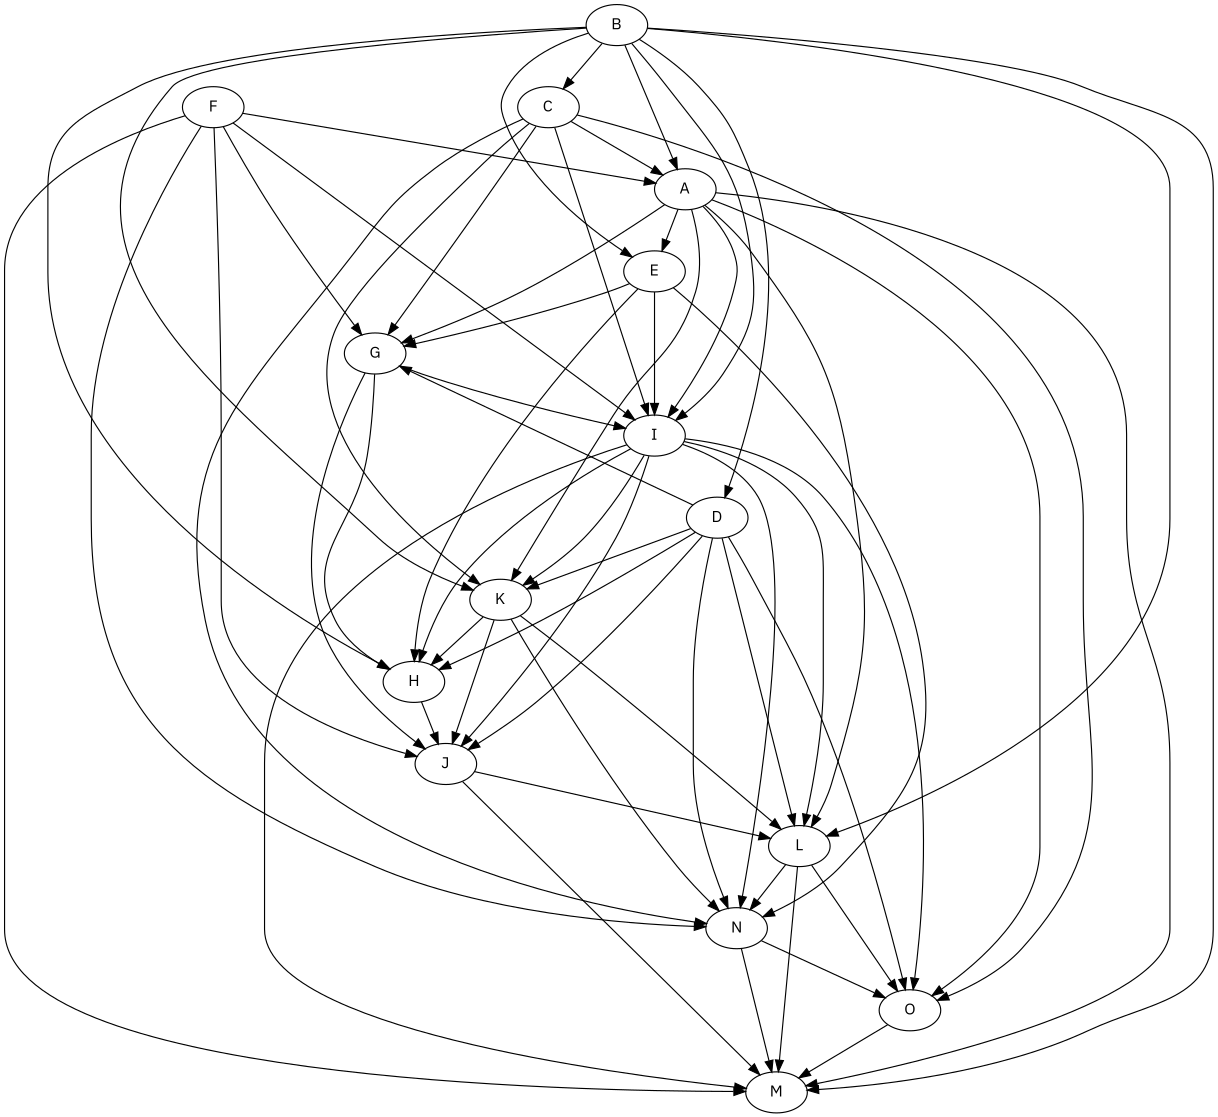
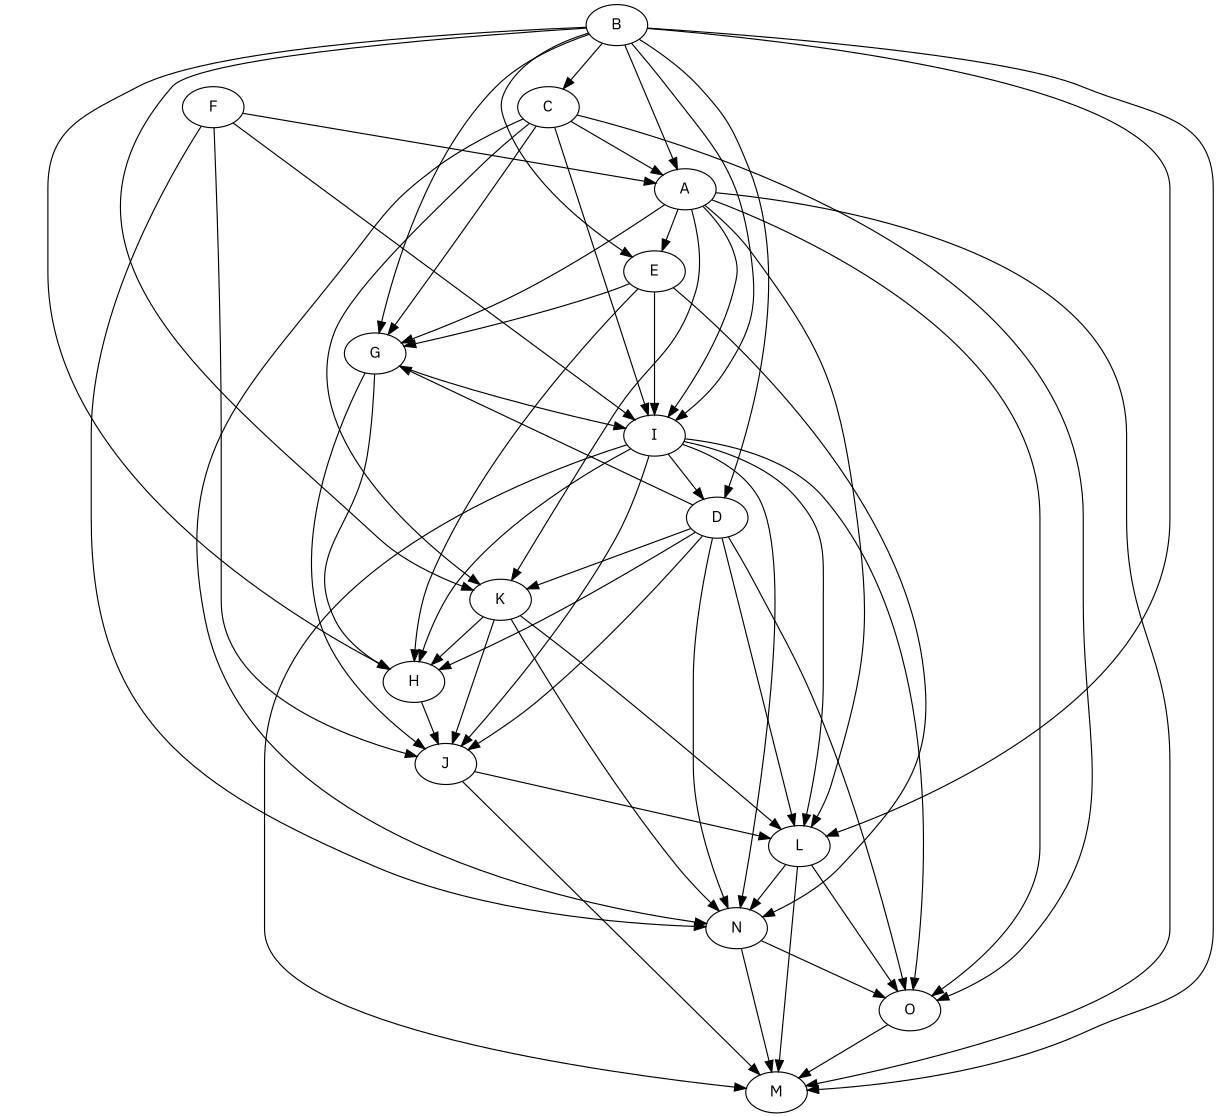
edge "F" -> "G": now "B" -> "G"
edge "I" -> "K": now "I" -> "D"
edge "F" -> "M": removed
